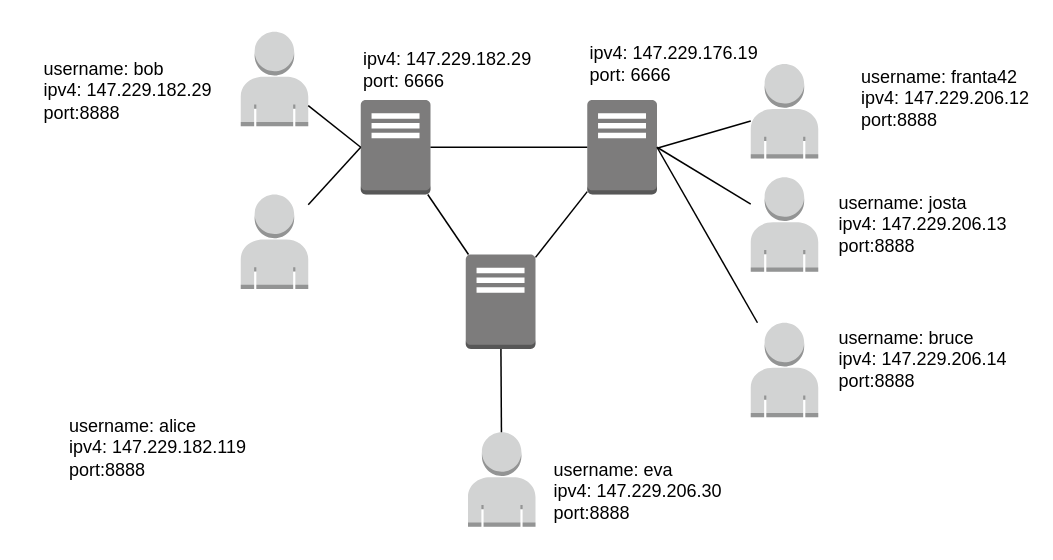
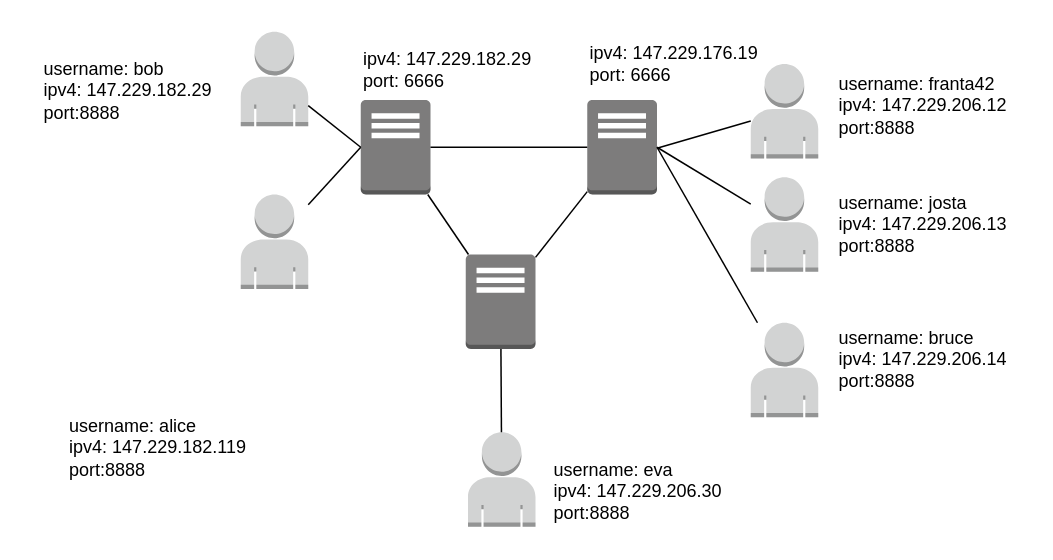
node "username: franta42 ipv4: 147.229.206.12 port:8888": moved (946, 98) -> (923, 106)
